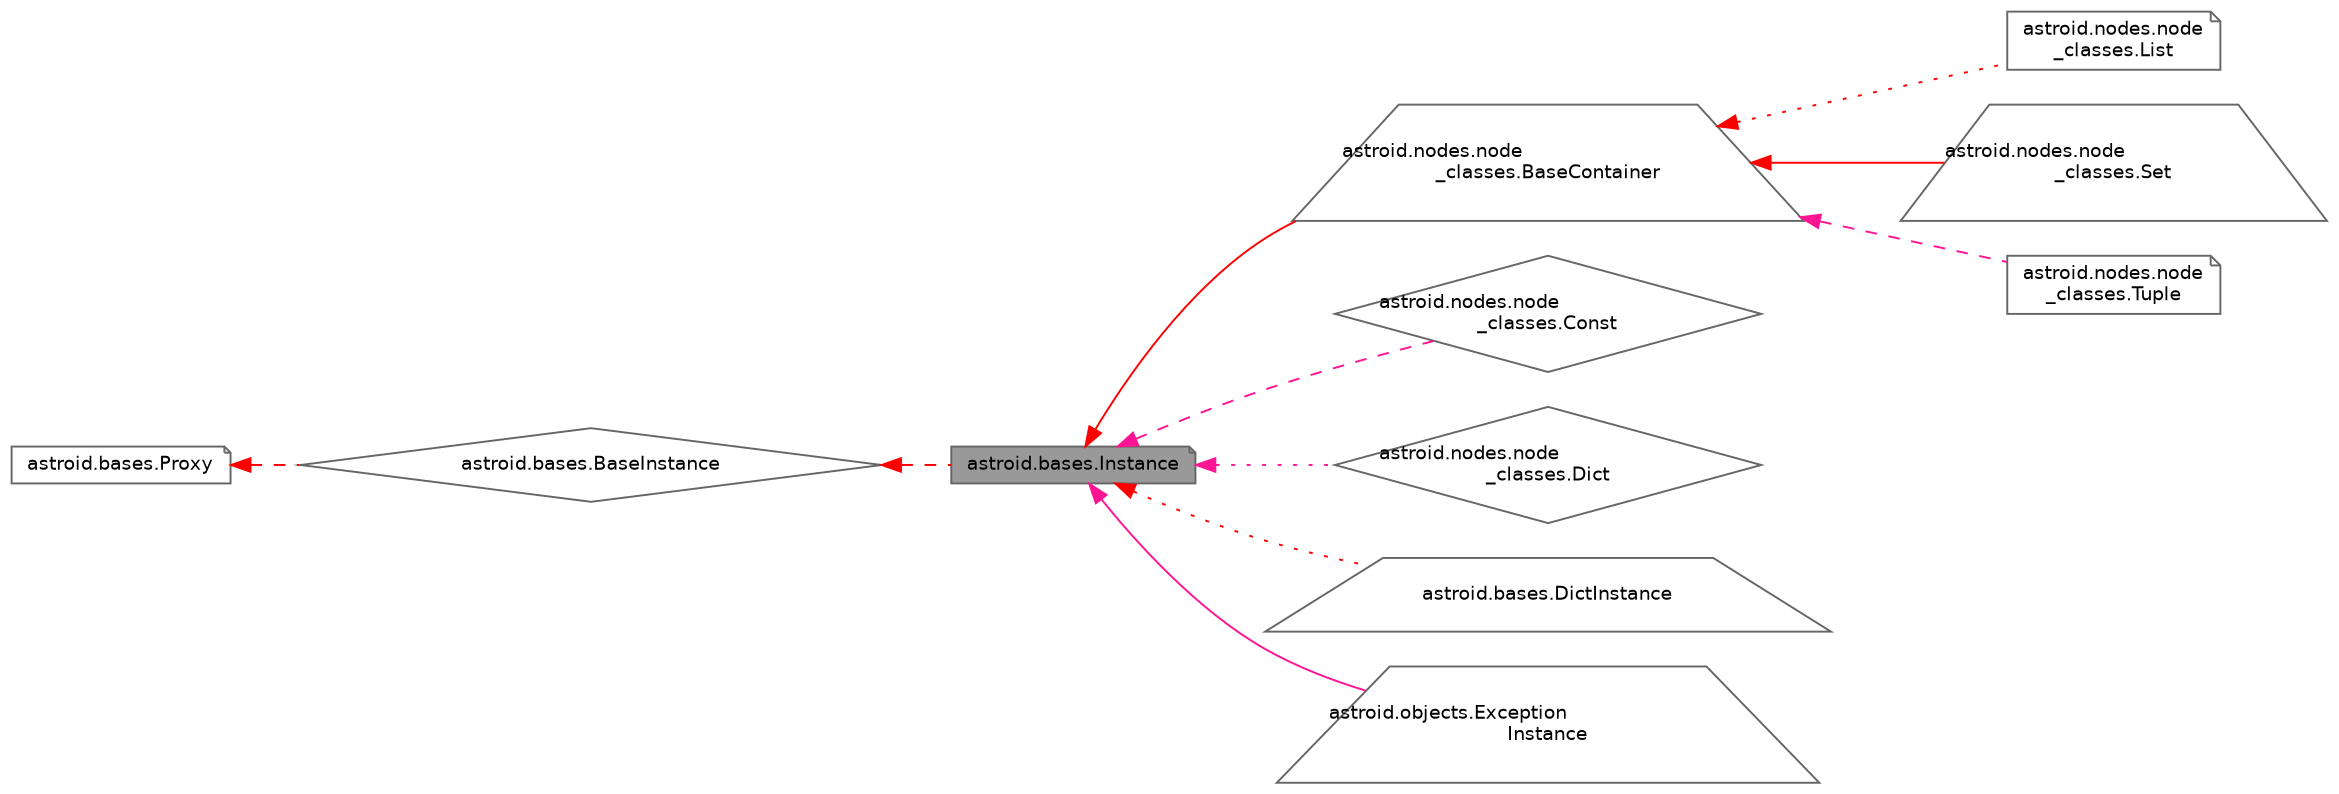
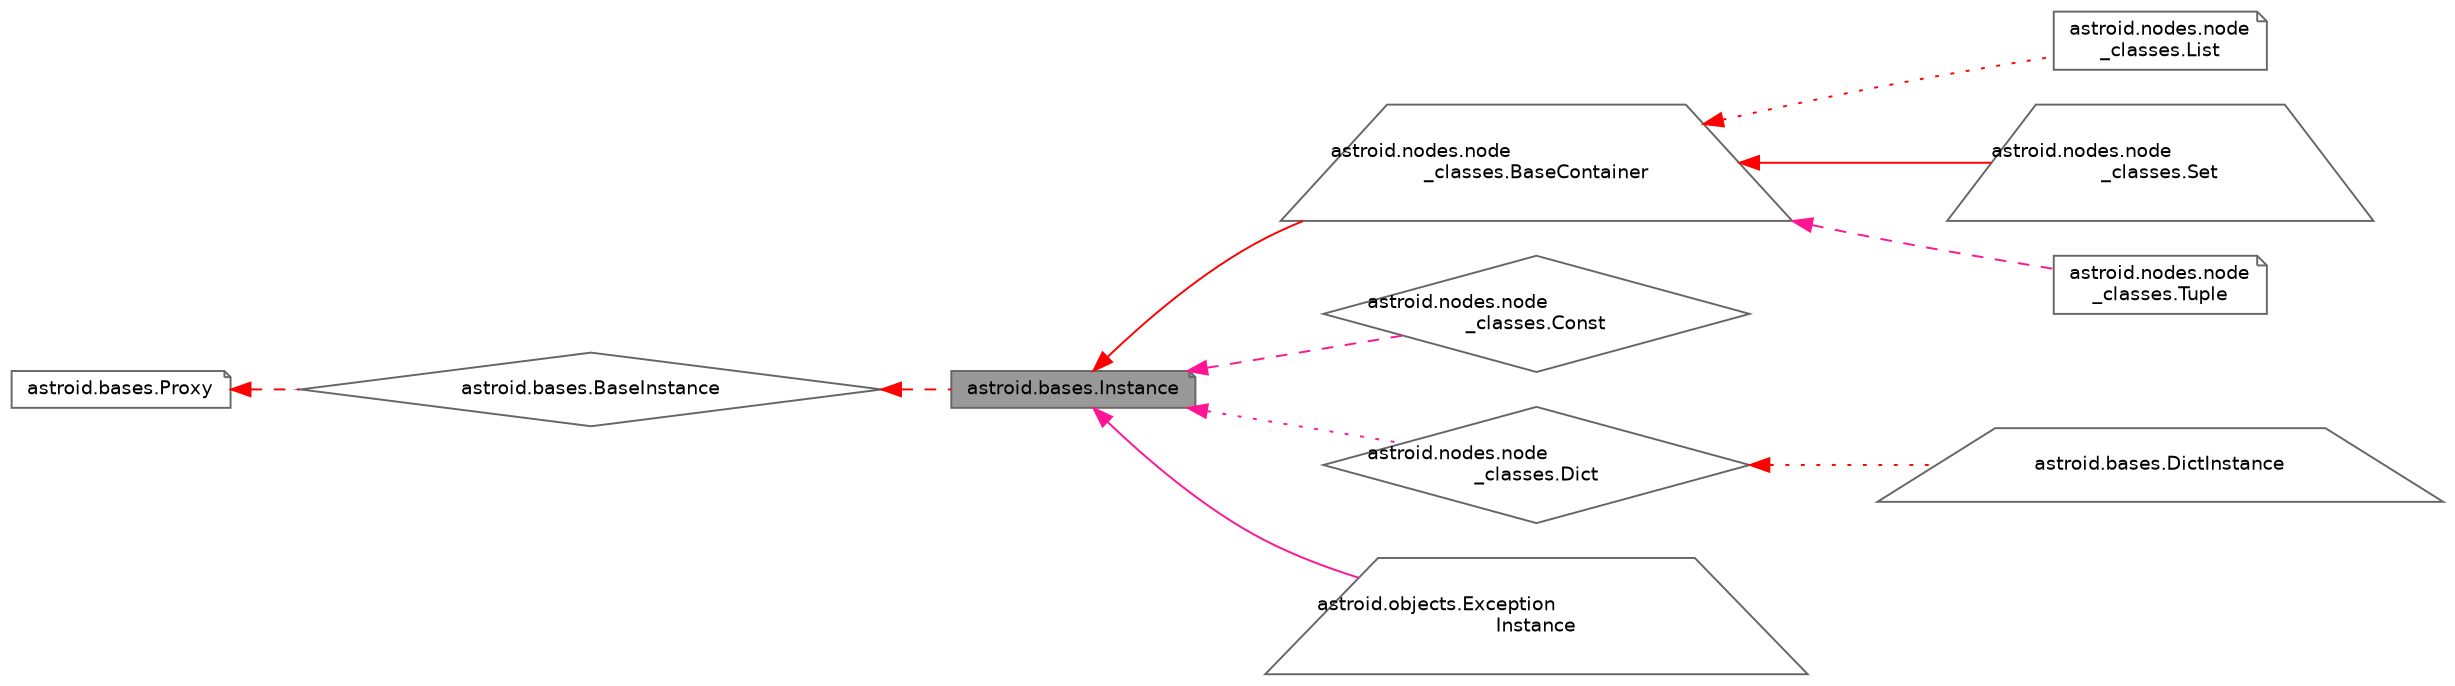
edge "astroid.bases.DictInstance" -> "astroid.bases.Instance": now "astroid.bases.DictInstance" -> "astroid.nodes.node _classes.Dict"
